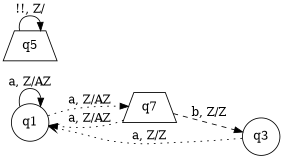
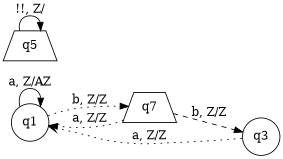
edge "q1" -> "q7": label "a, Z/AZ" -> "b, Z/Z"
edge "q7" -> "q1": label "a, Z/AZ" -> "a, Z/Z"
